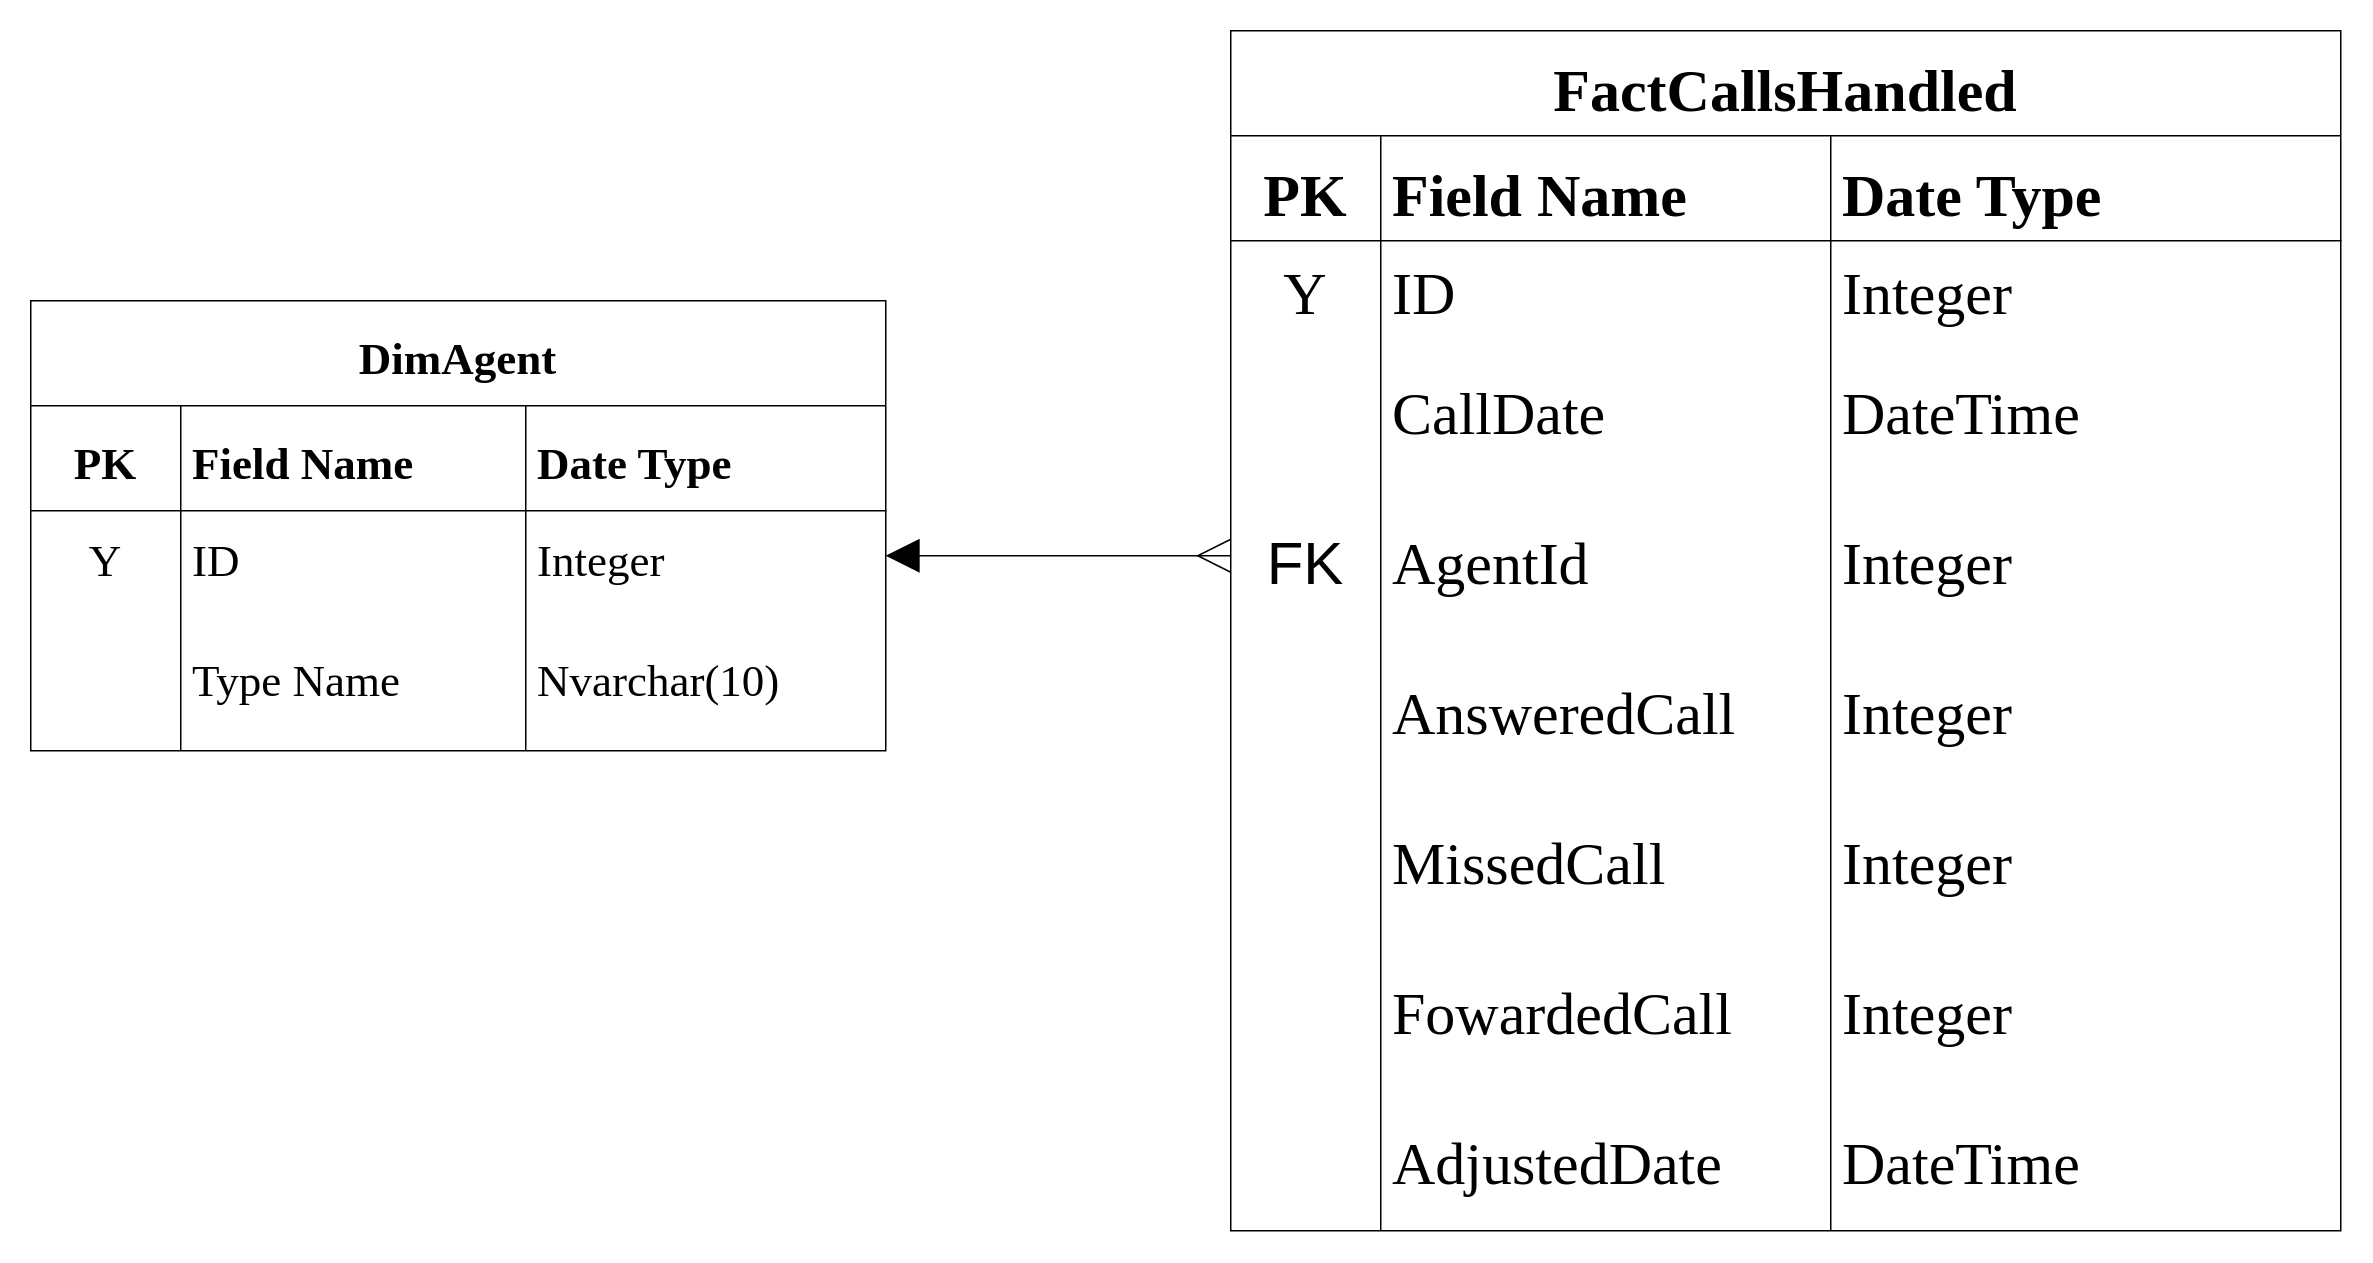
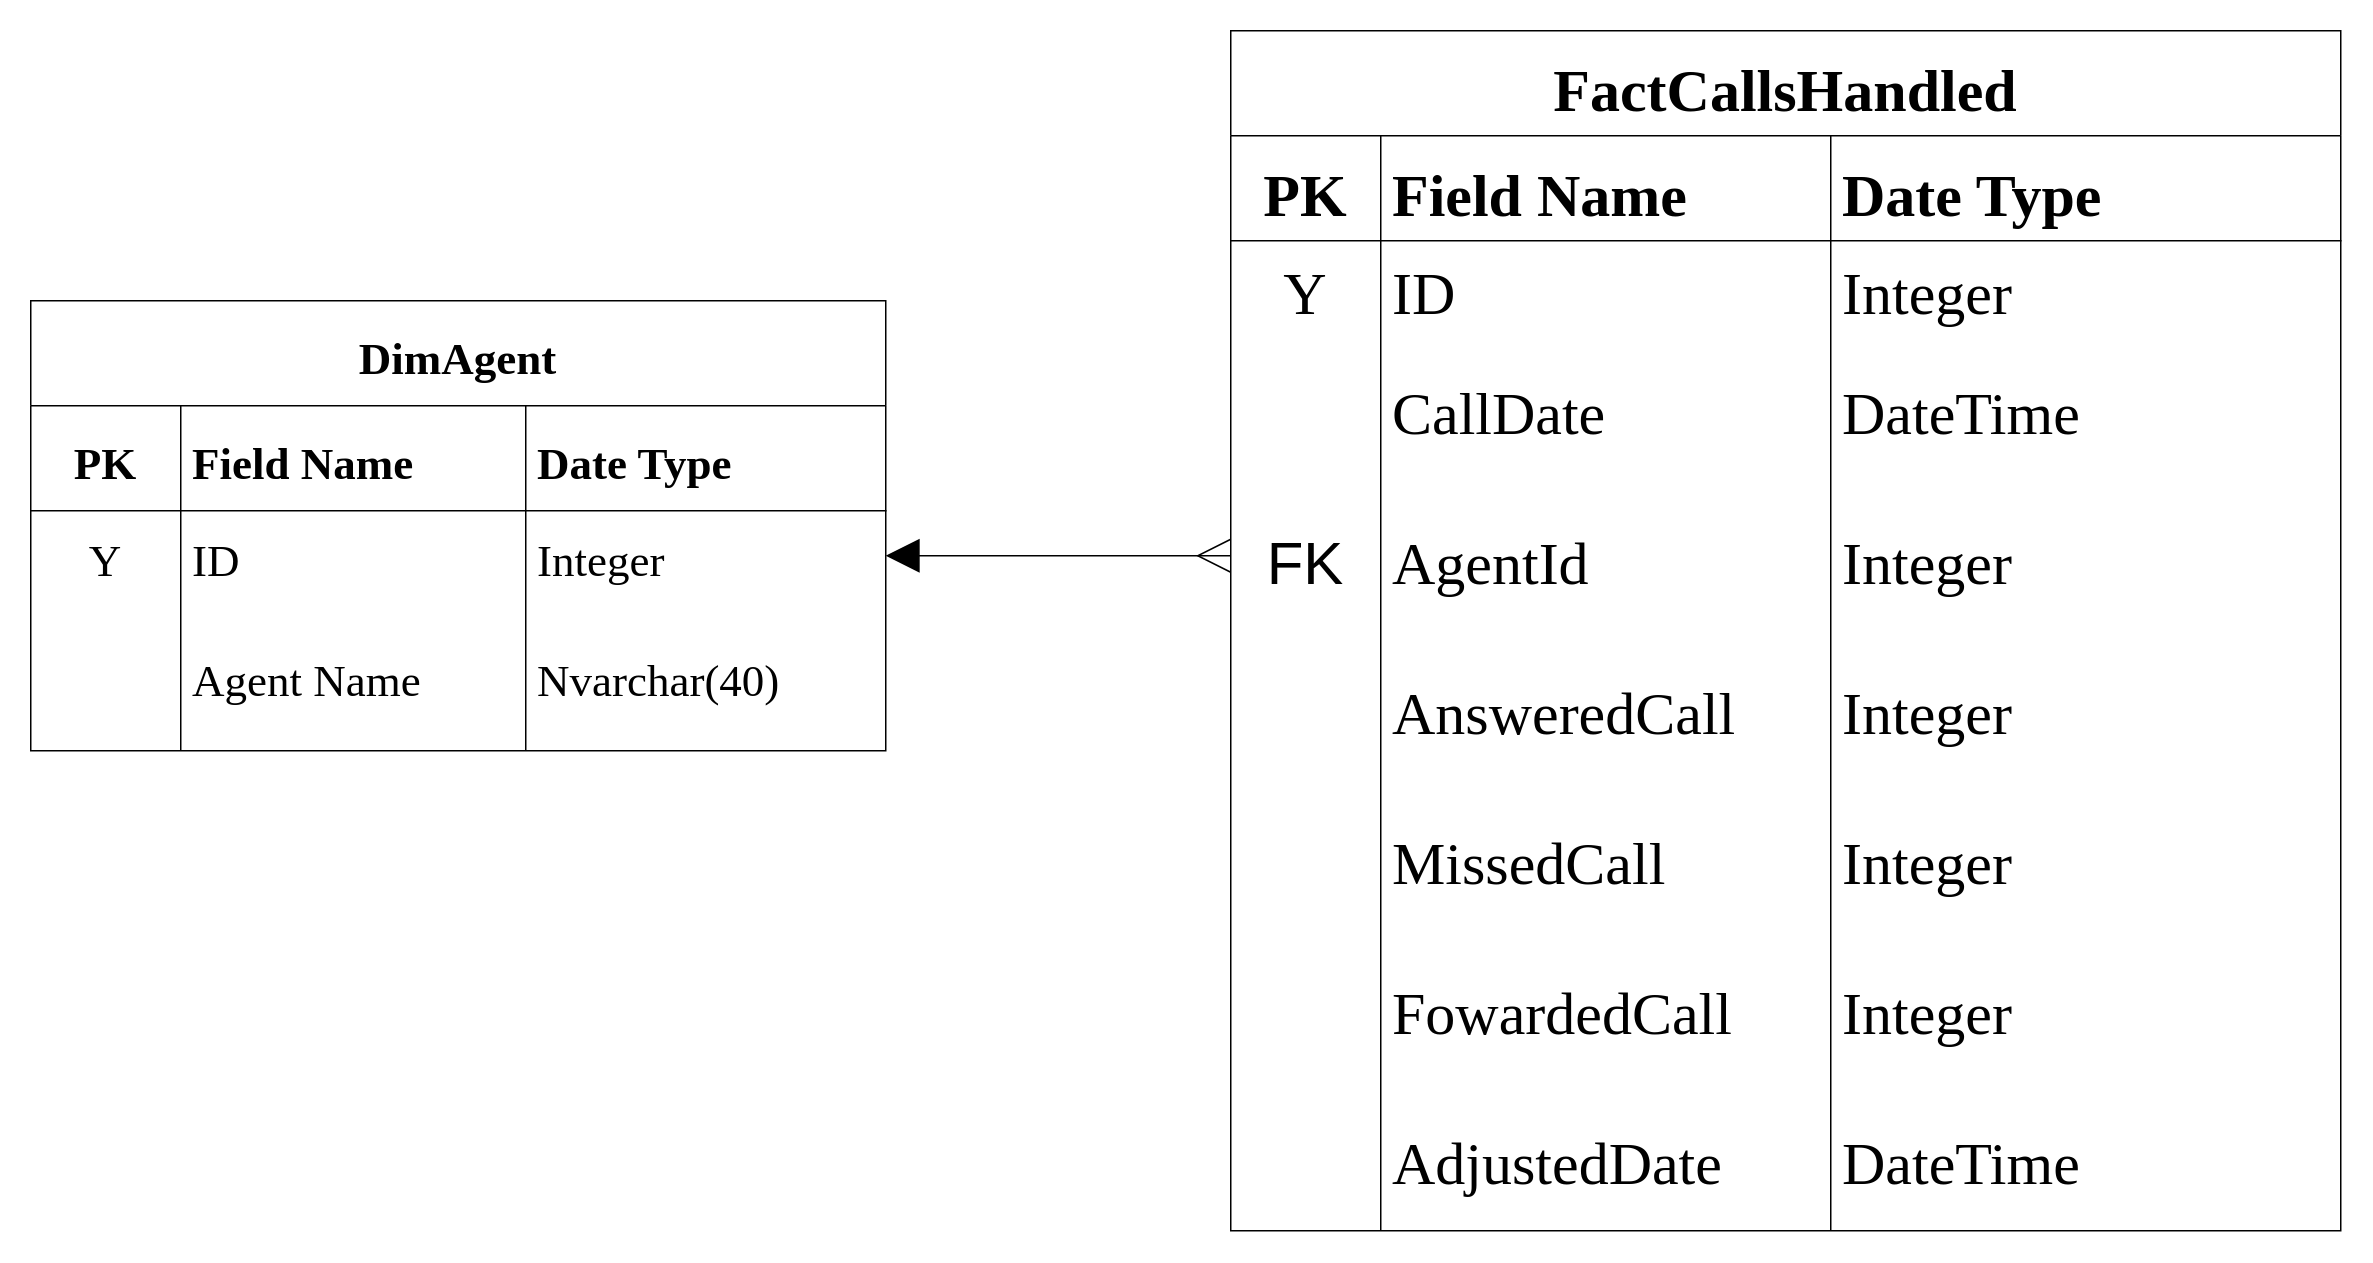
node "Type Name": label "Type Name" -> "Agent Name"
node "Nvarchar(10)": label "Nvarchar(10)" -> "Nvarchar(40)"
